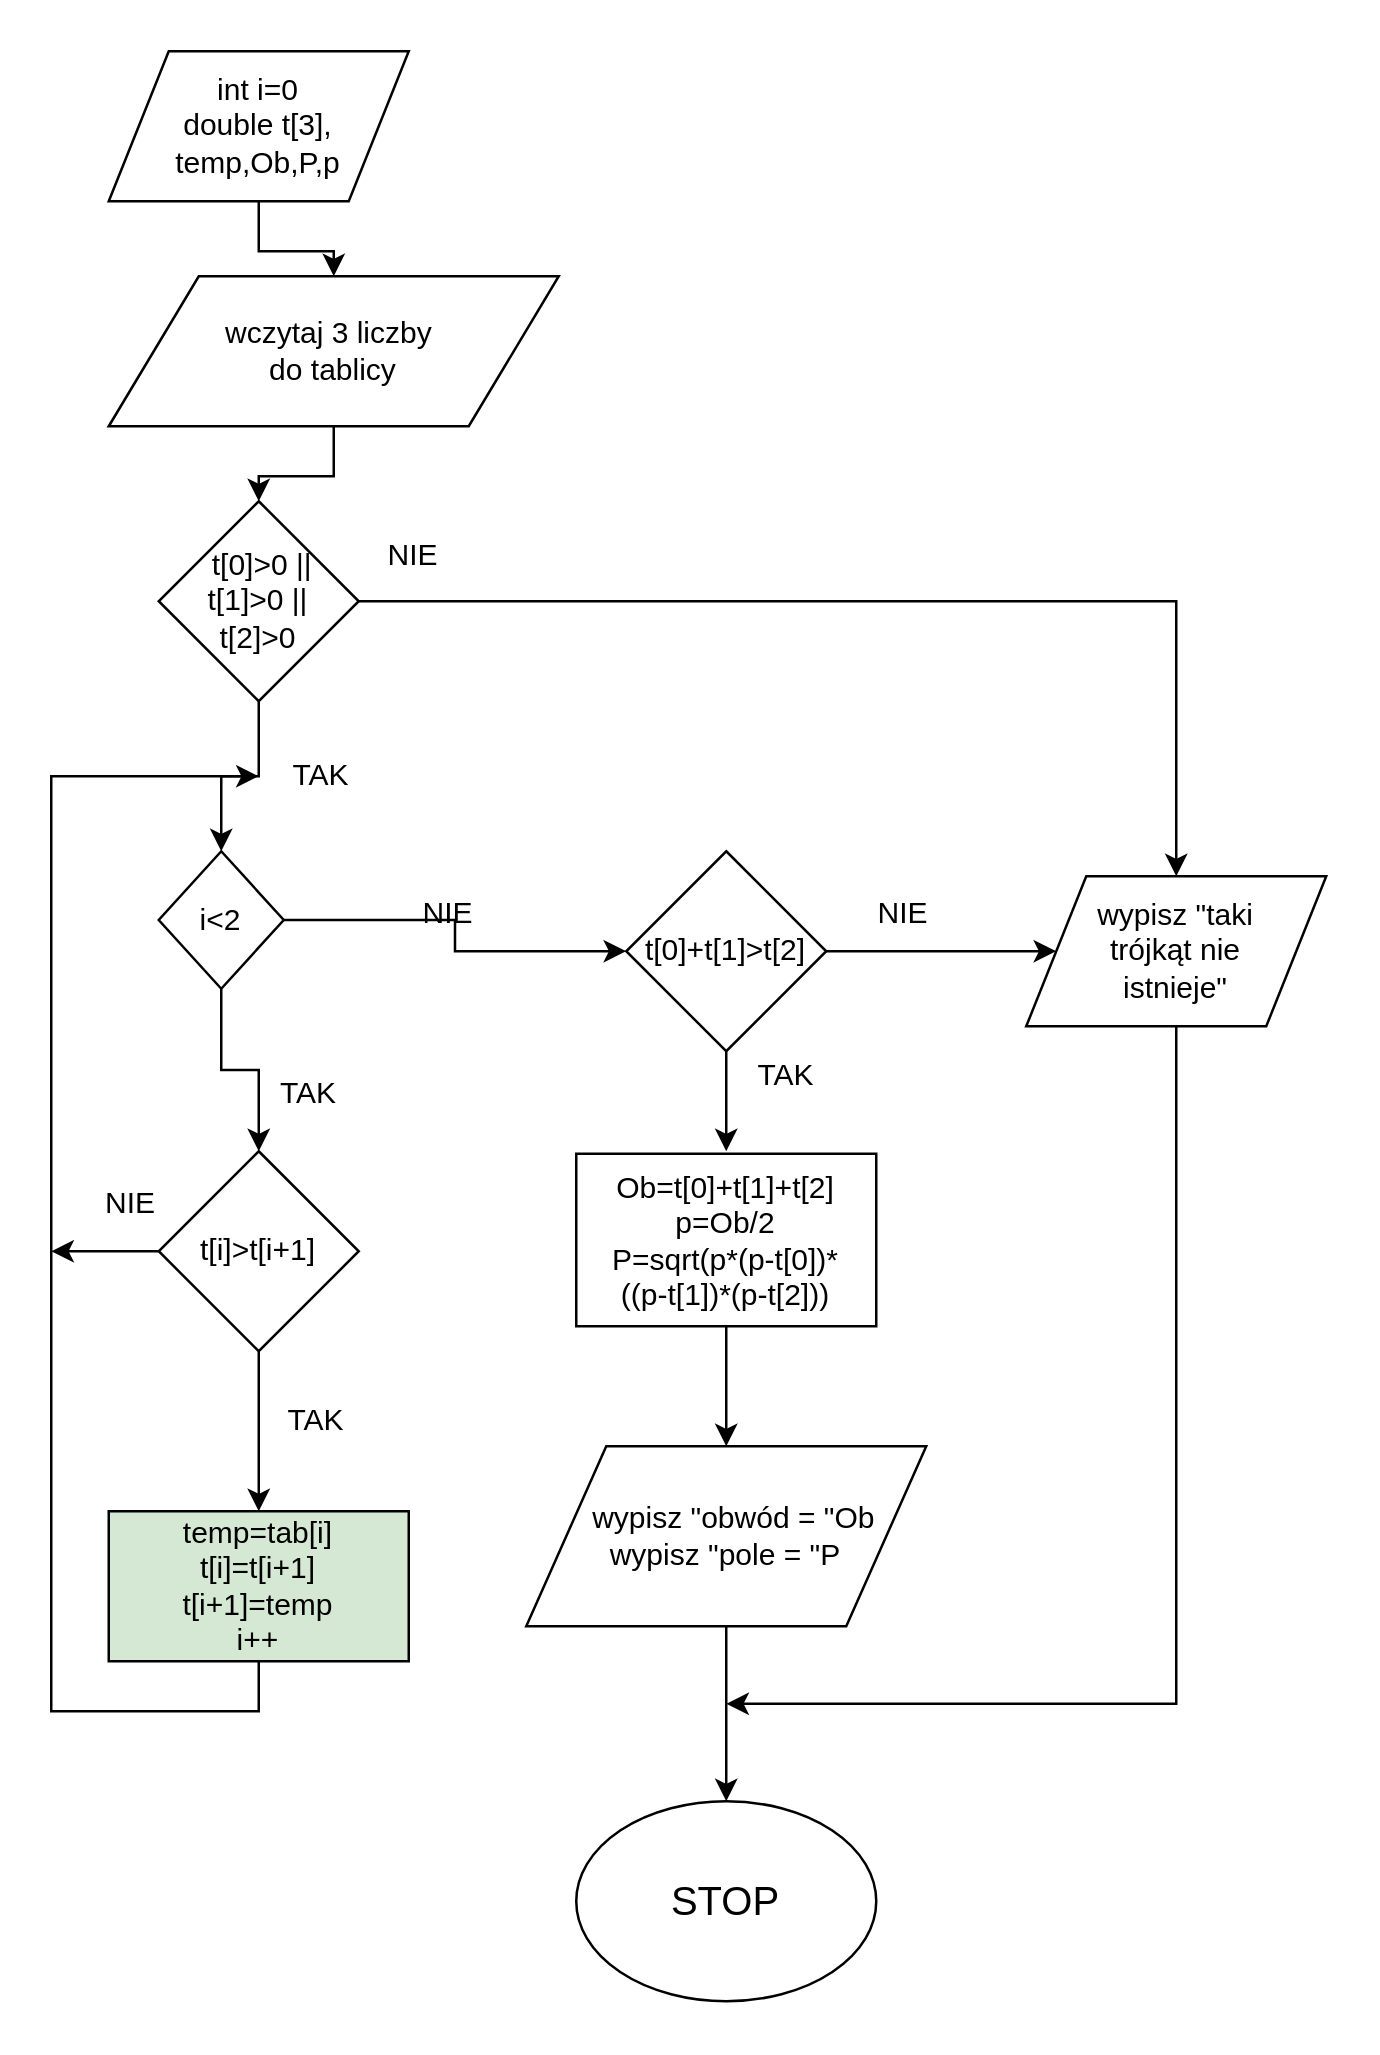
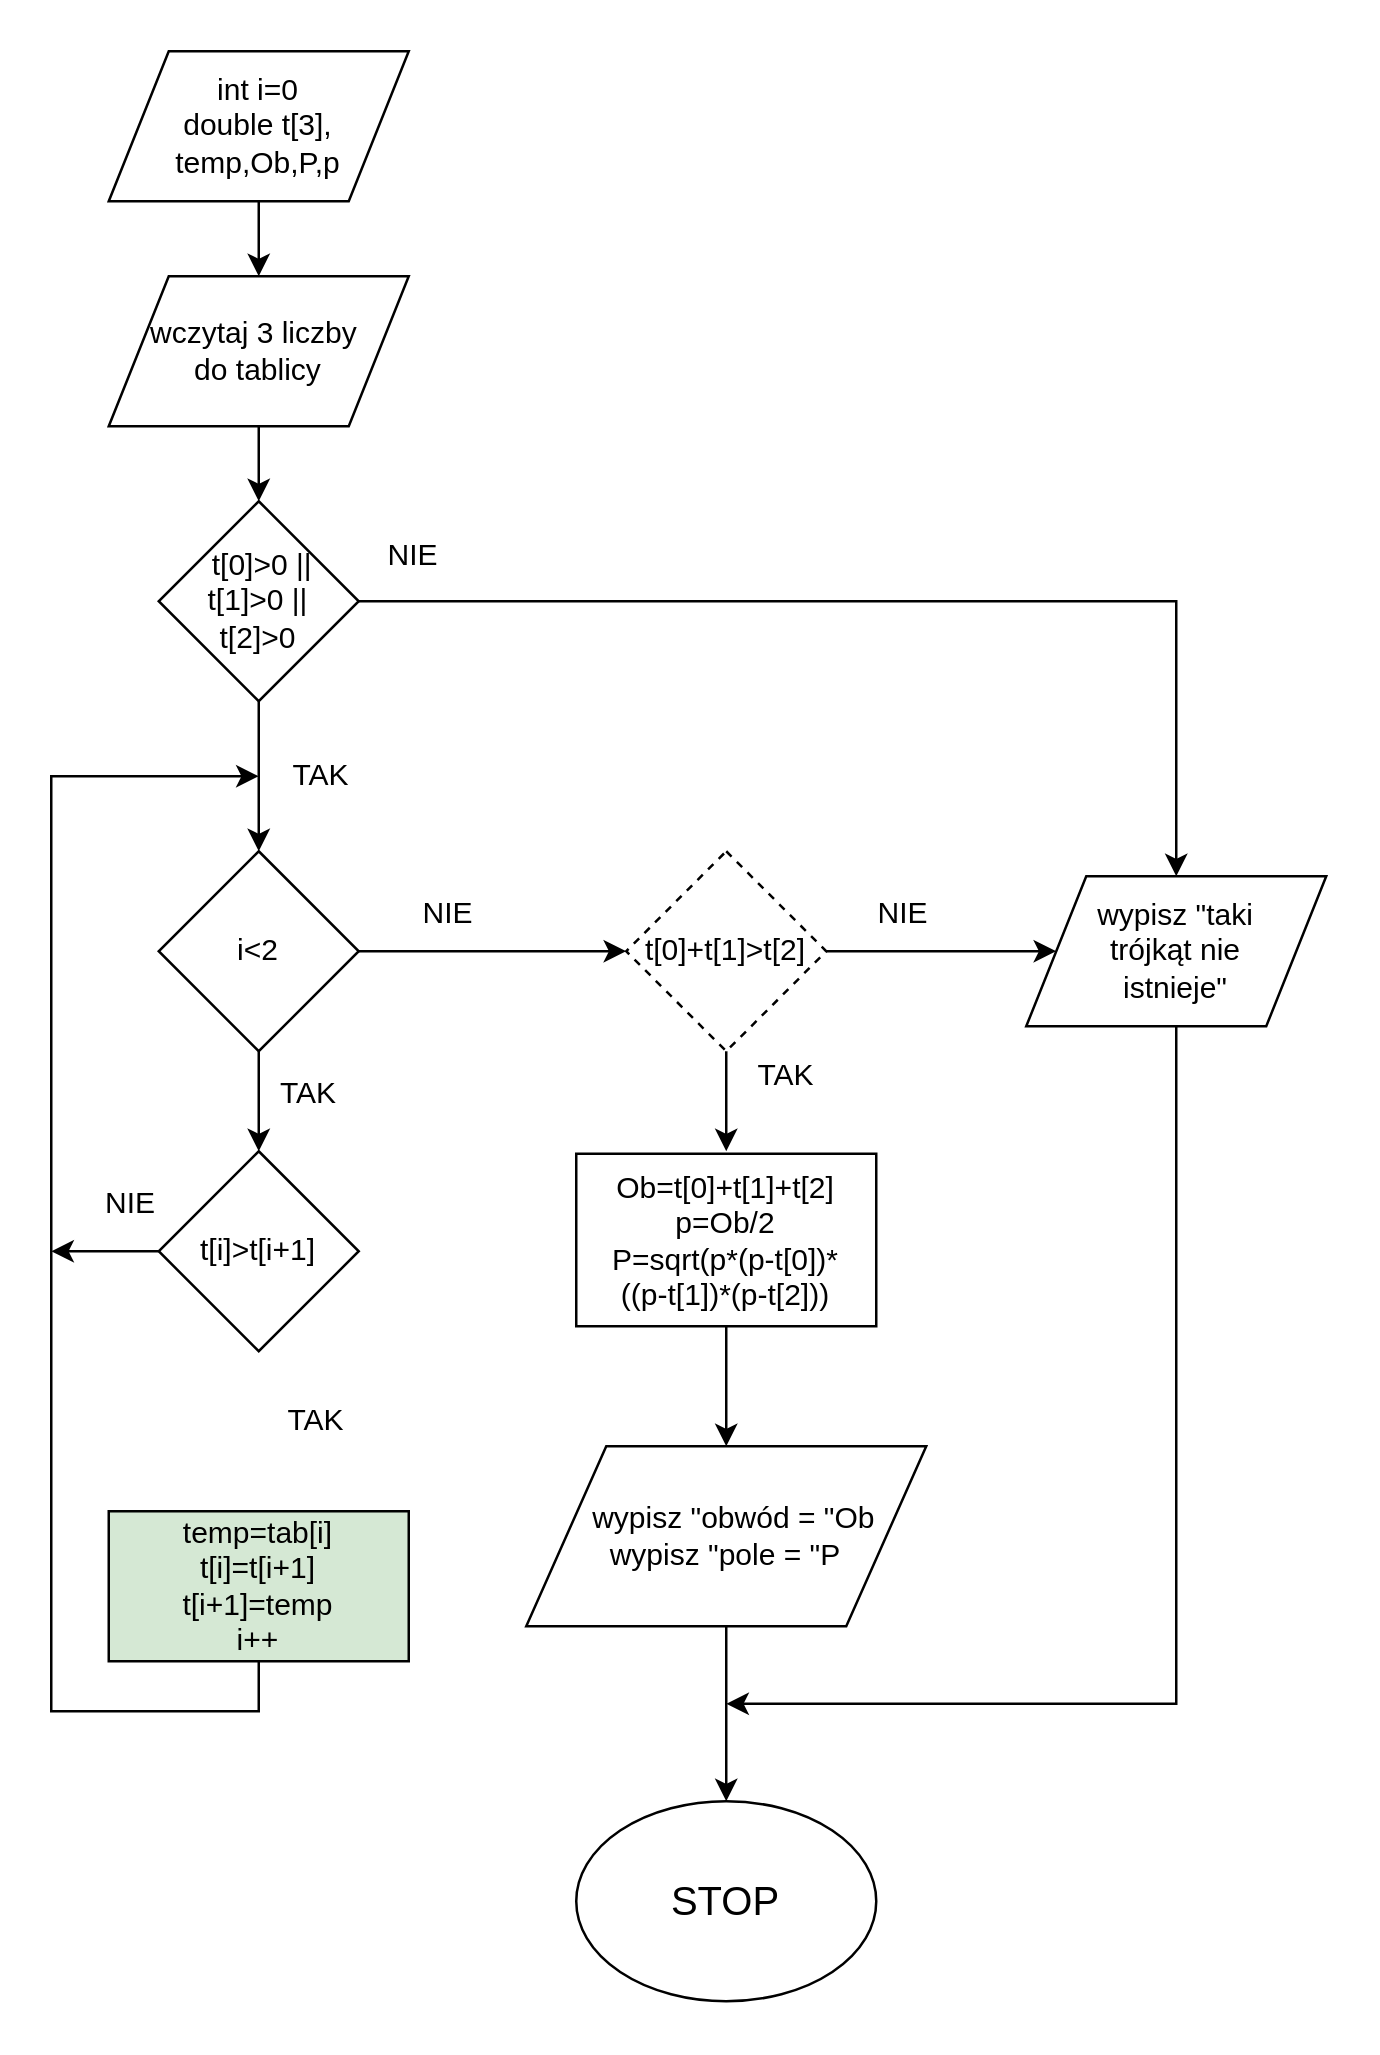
node "wczytaj 3 liczby do tablicy": size 450x150 -> 300x150
node "i<2": size 125x138 -> 200x200
node "t[0]+t[1]>t[2]": style solid -> dashed
edge "t[i]>t[i+1]" -> "temp=tab[i] t[i]=t[i+1] t[i+1]=temp i++": removed
